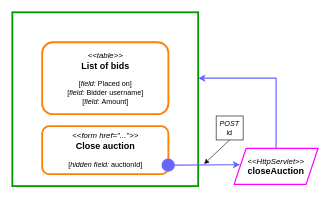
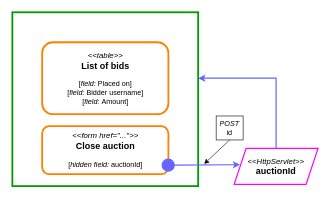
node "<<HttpServlet>> closeAuction": label "<<HttpServlet>> closeAuction" -> "<<HttpServlet>> auctionId"
